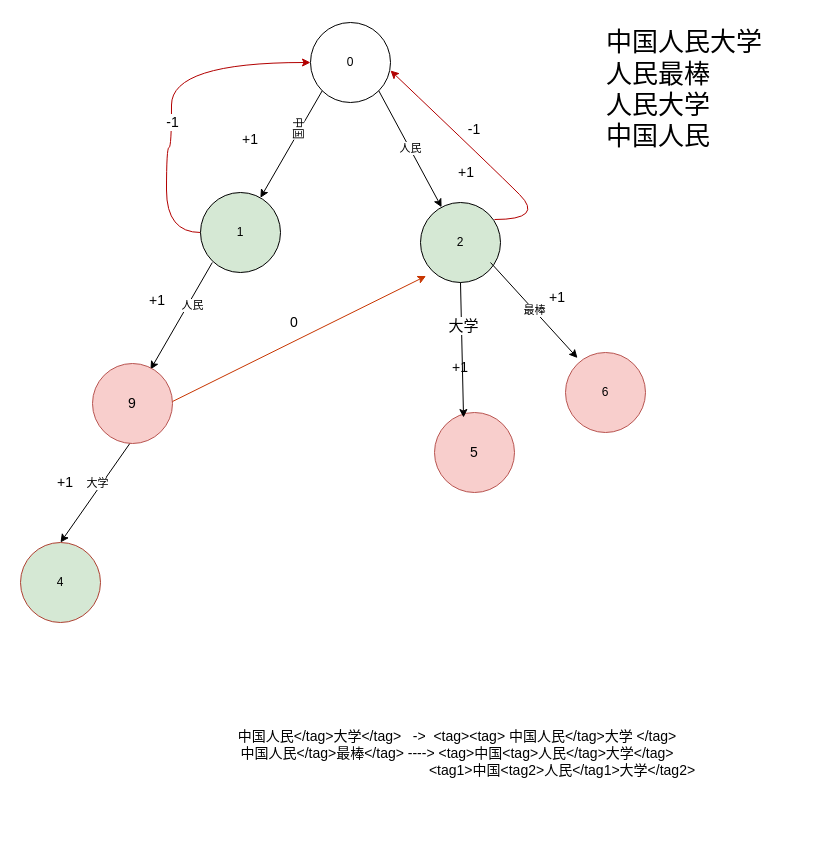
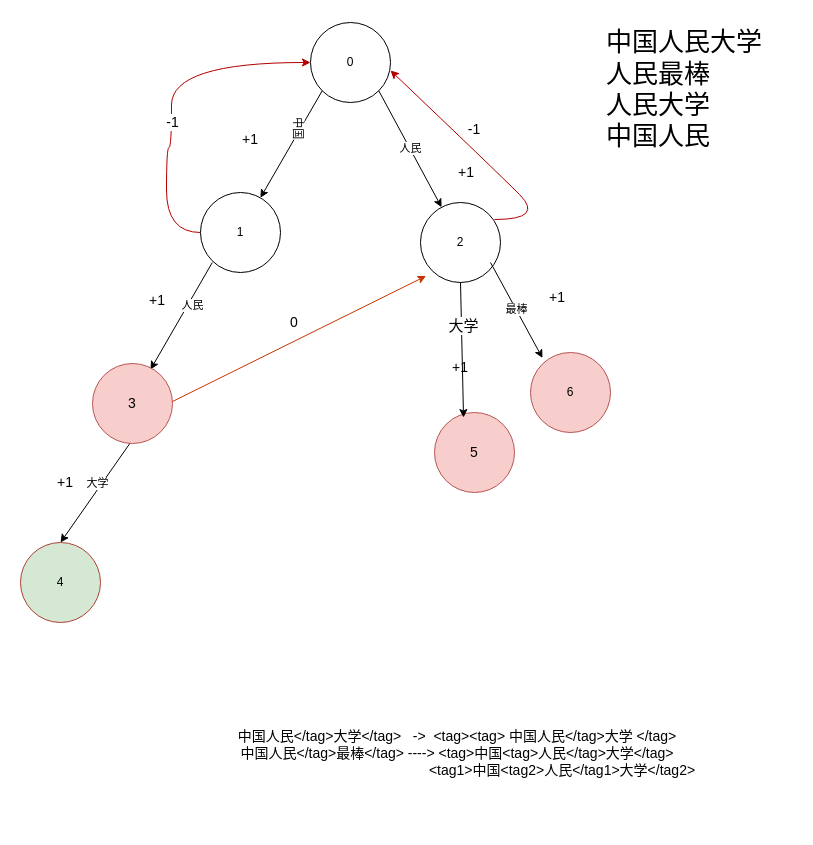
node "1": fillcolor #d5e8d4 -> #ffffff
node "2": fillcolor #d5e8d4 -> #ffffff
node "6": moved (606, 393) -> (571, 393)
node "9": label "9" -> "3"
